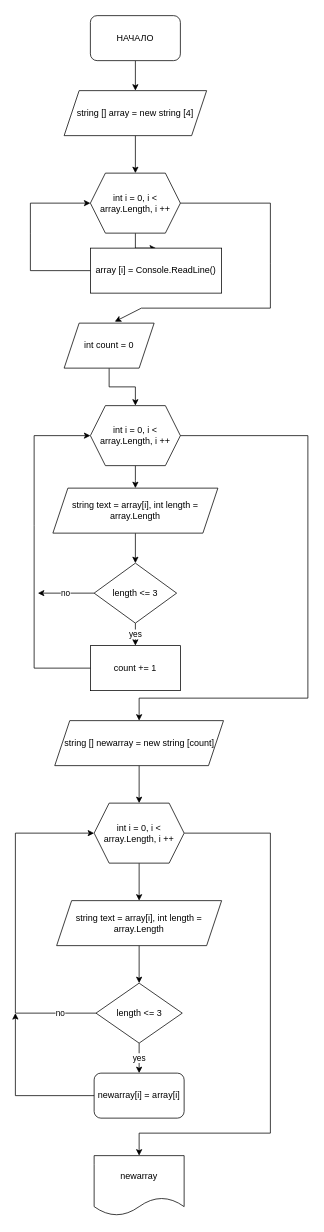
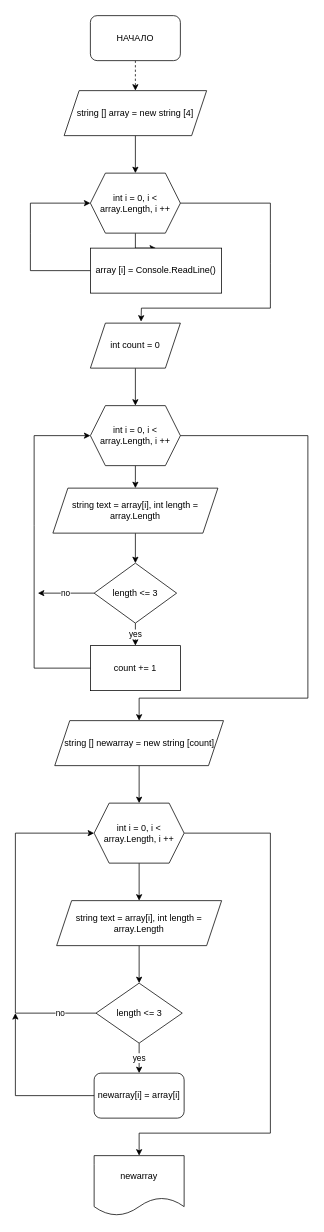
edge "НАЧАЛО" -> "string [] array = new string [4]": style solid -> dashed
node "int count = 0": moved (109, 345) -> (135, 345)
